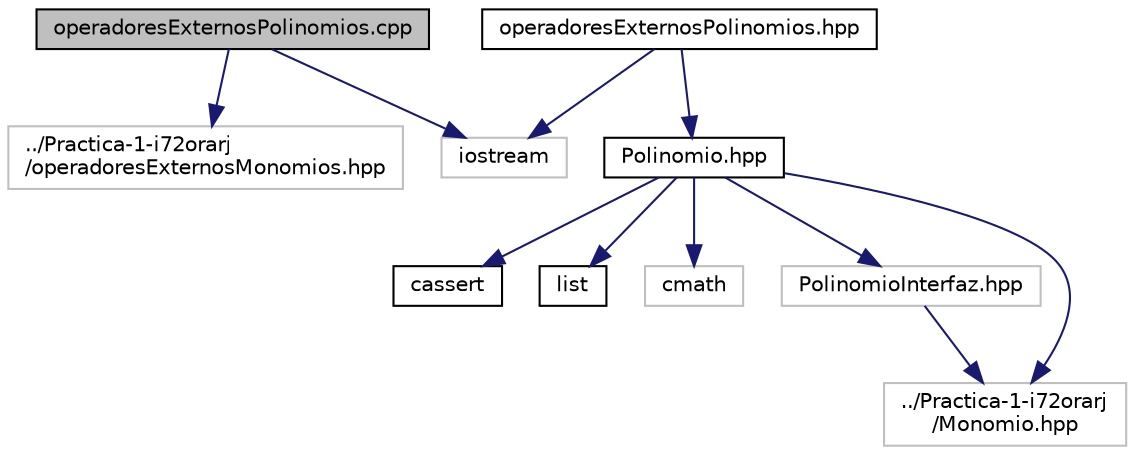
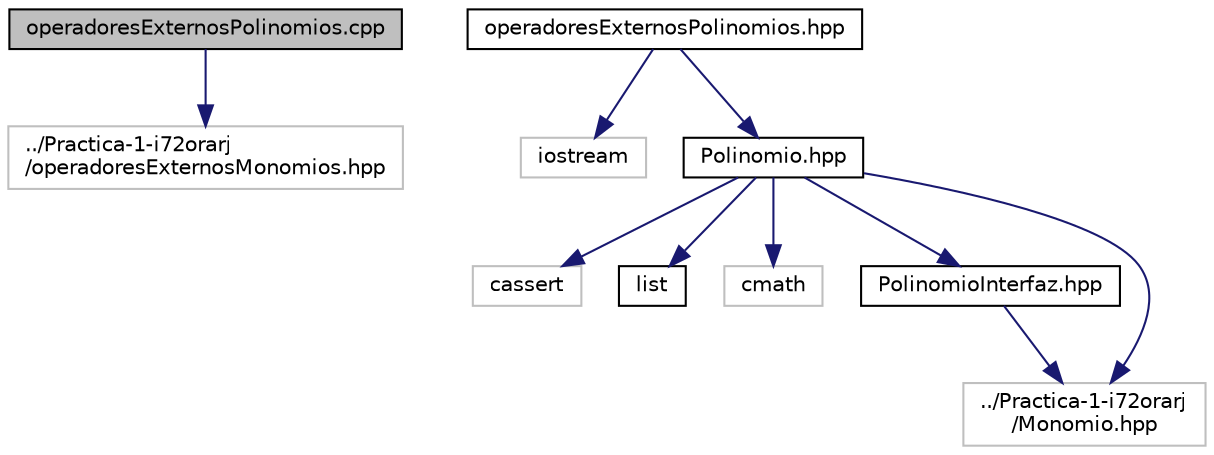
edge "operadoresExternosPolinomios.cpp" -> "iostream": removed
node "cassert": color black -> grey75
node "PolinomioInterfaz.hpp": color grey75 -> black
